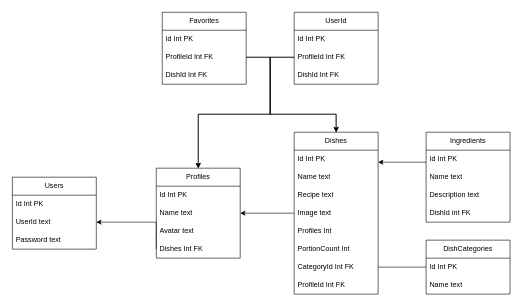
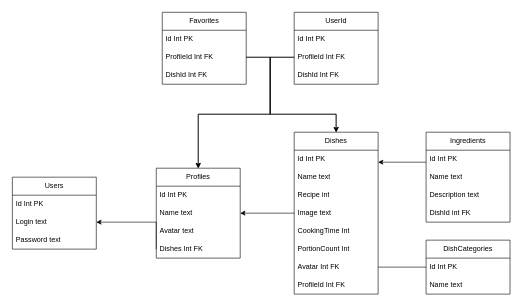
node "Recipe text": label "Recipe text" -> "Recipe int"
node "UserId text": label "UserId text" -> "Login text"
node "Profiles Int": label "Profiles Int" -> "CookingTime Int"
node "CategoryId Int FK": label "CategoryId Int FK" -> "Avatar Int FK"
